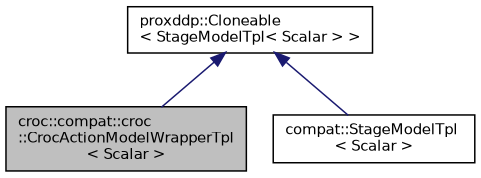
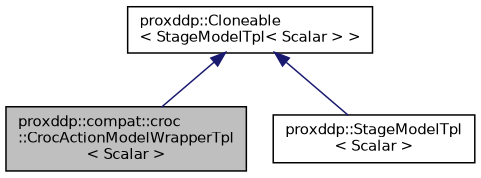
node "croc::compat::croc ::CrocActionModelWrapperTpl < Scalar >": label "croc::compat::croc ::CrocActionModelWrapperTpl < Scalar >" -> "proxddp::compat::croc ::CrocActionModelWrapperTpl < Scalar >"
node "compat::StageModelTpl < Scalar >": label "compat::StageModelTpl < Scalar >" -> "proxddp::StageModelTpl < Scalar >"
